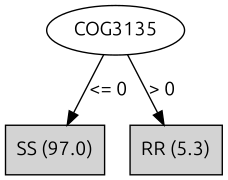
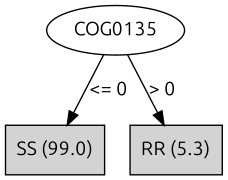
node "COG3135": label "COG3135" -> "COG0135"
node "SS (97.0)": label "SS (97.0)" -> "SS (99.0)"
